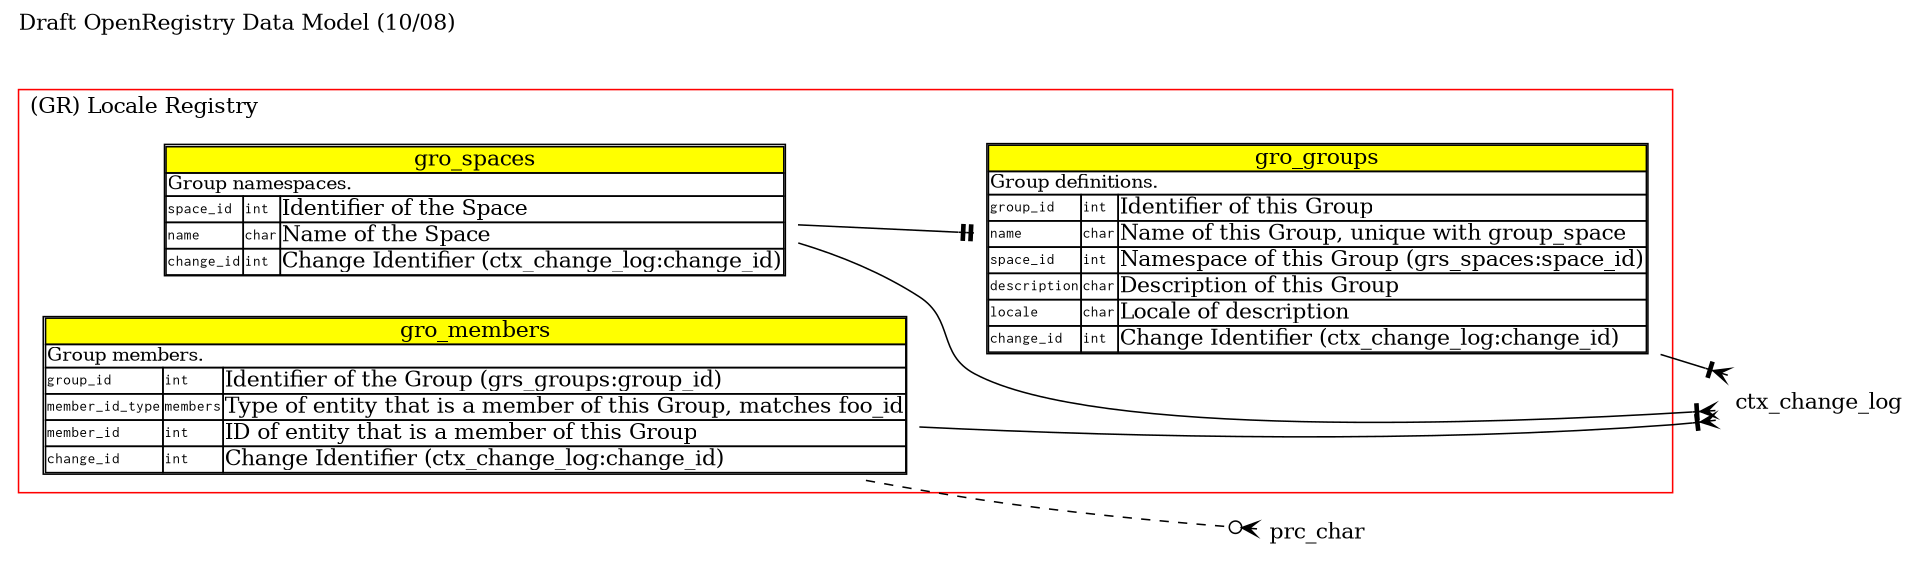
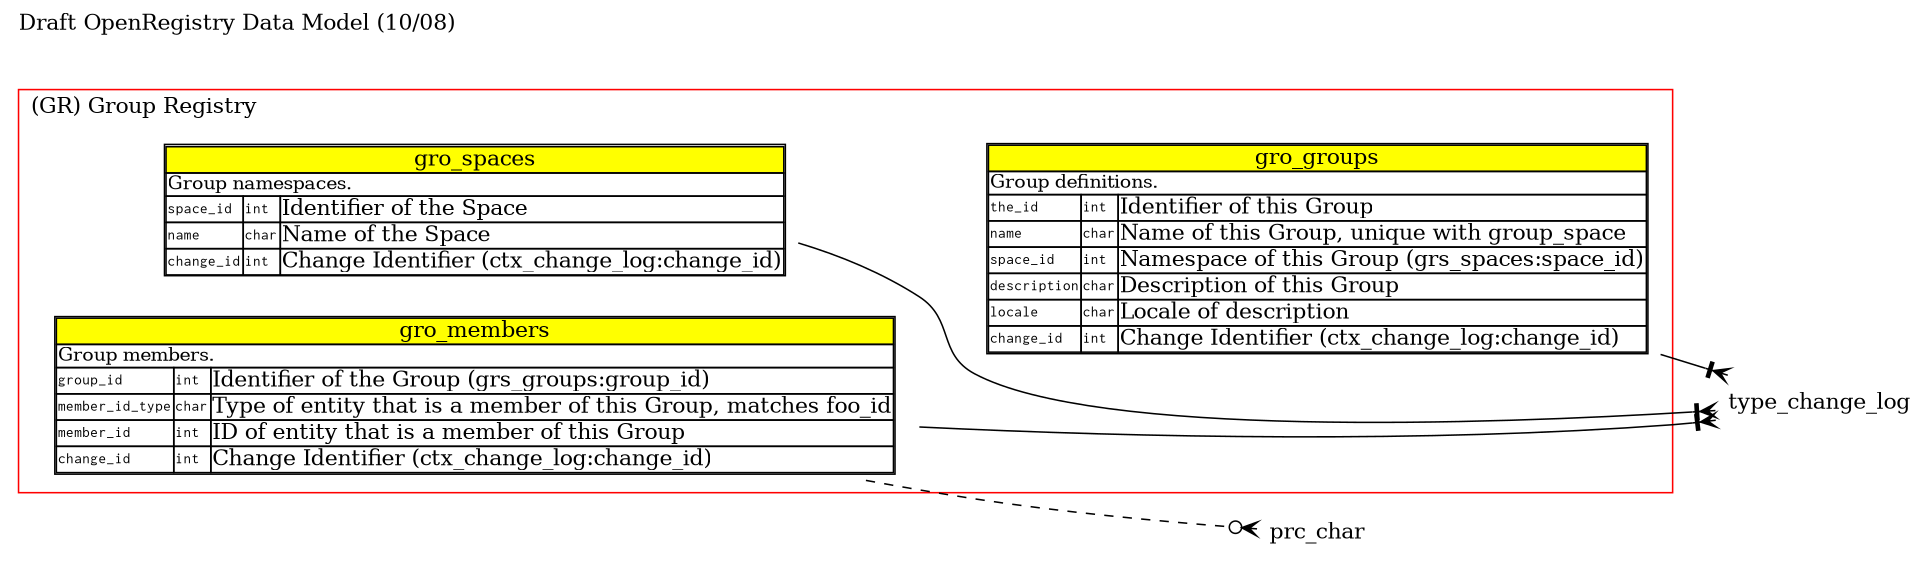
cluster "(GR) Locale Registry": label "(GR) Locale Registry" -> "(GR) Group Registry"
node "gro_groups": text "group_id" -> "the_id"
edge "gro_spaces" -> "gro_groups": removed
node "ctx_change_log": label "ctx_change_log" -> "type_change_log"
node "gro_members": text "members" -> "char"
